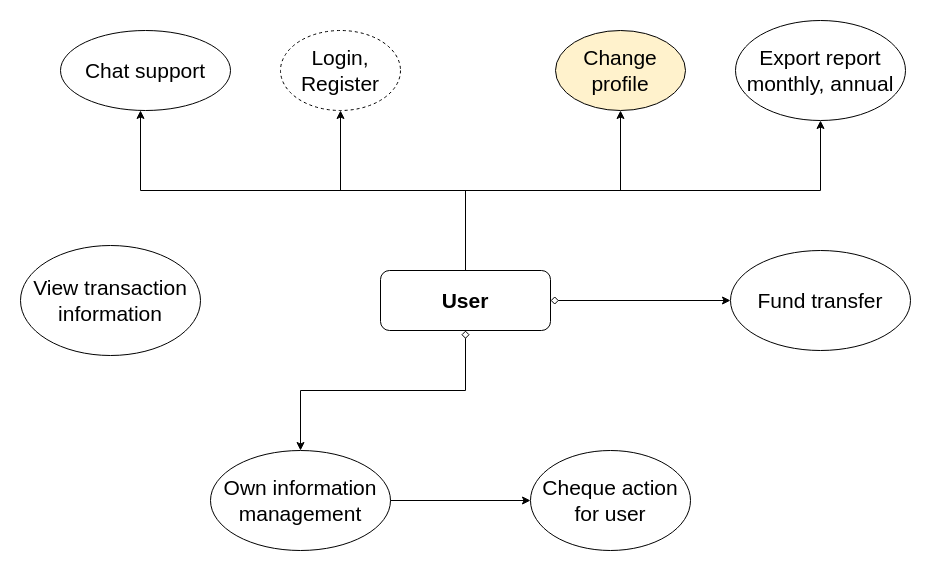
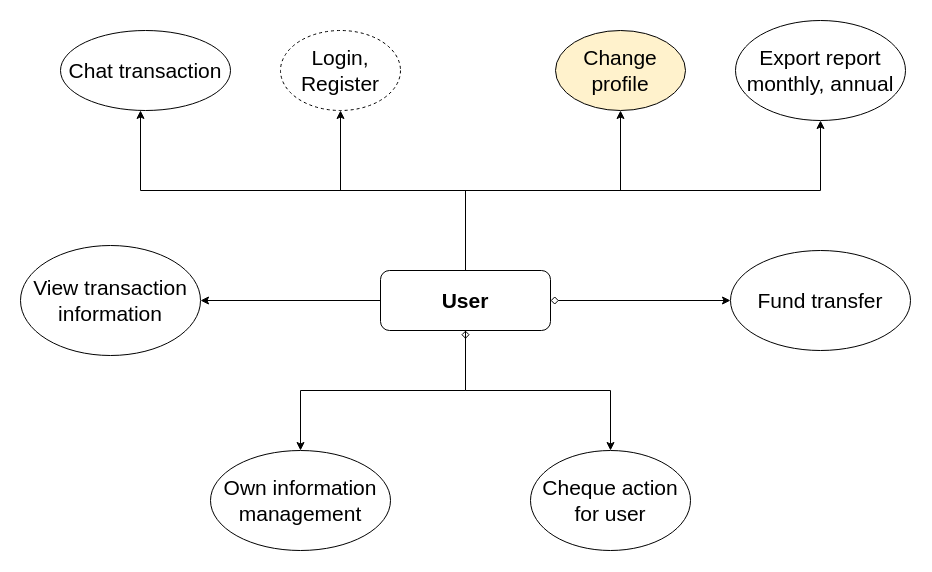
node "Chat support": label "Chat support" -> "Chat transaction"
edge "User" -> "View transaction information": added
edge "Own information management" -> "Cheque action for user": now "User" -> "Cheque action for user"
